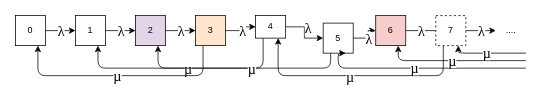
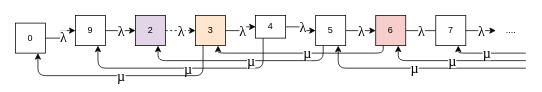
node "0": moved (30, 30) -> (30, 38)
node "1": label "1" -> "9"
edge "2" -> "3": style solid -> dashed
node "7": style dashed -> solid
node "5": moved (338, 38) -> (330, 30)
edge "6" -> "3": added, label "µ"
edge "7" -> "4": removed, label "µ"
